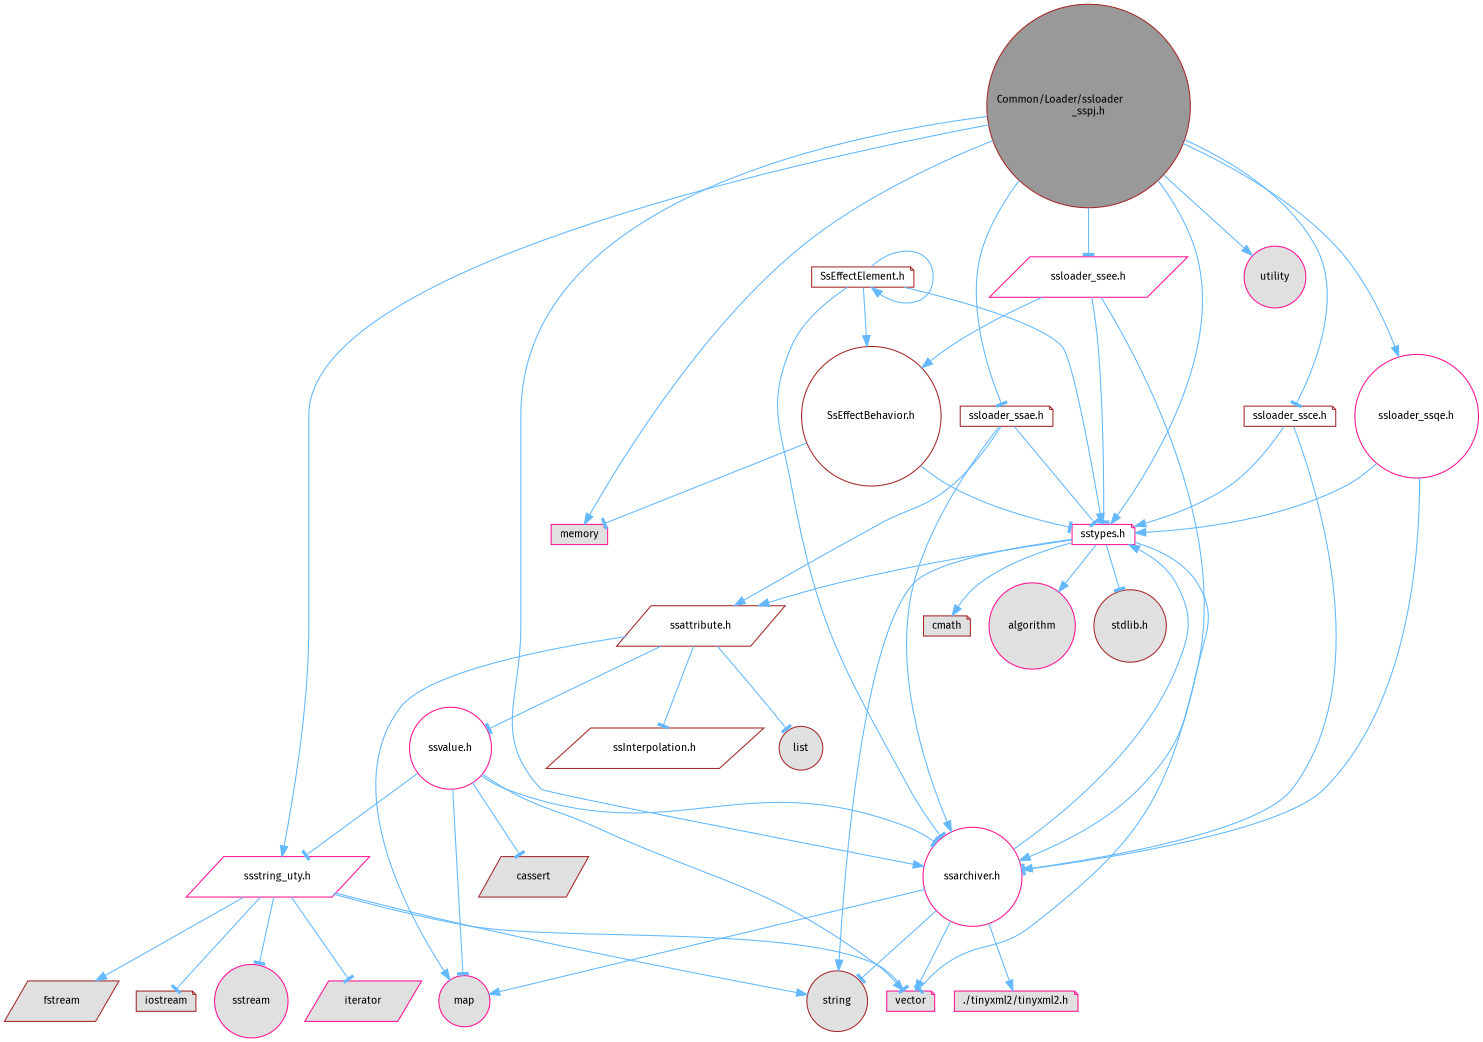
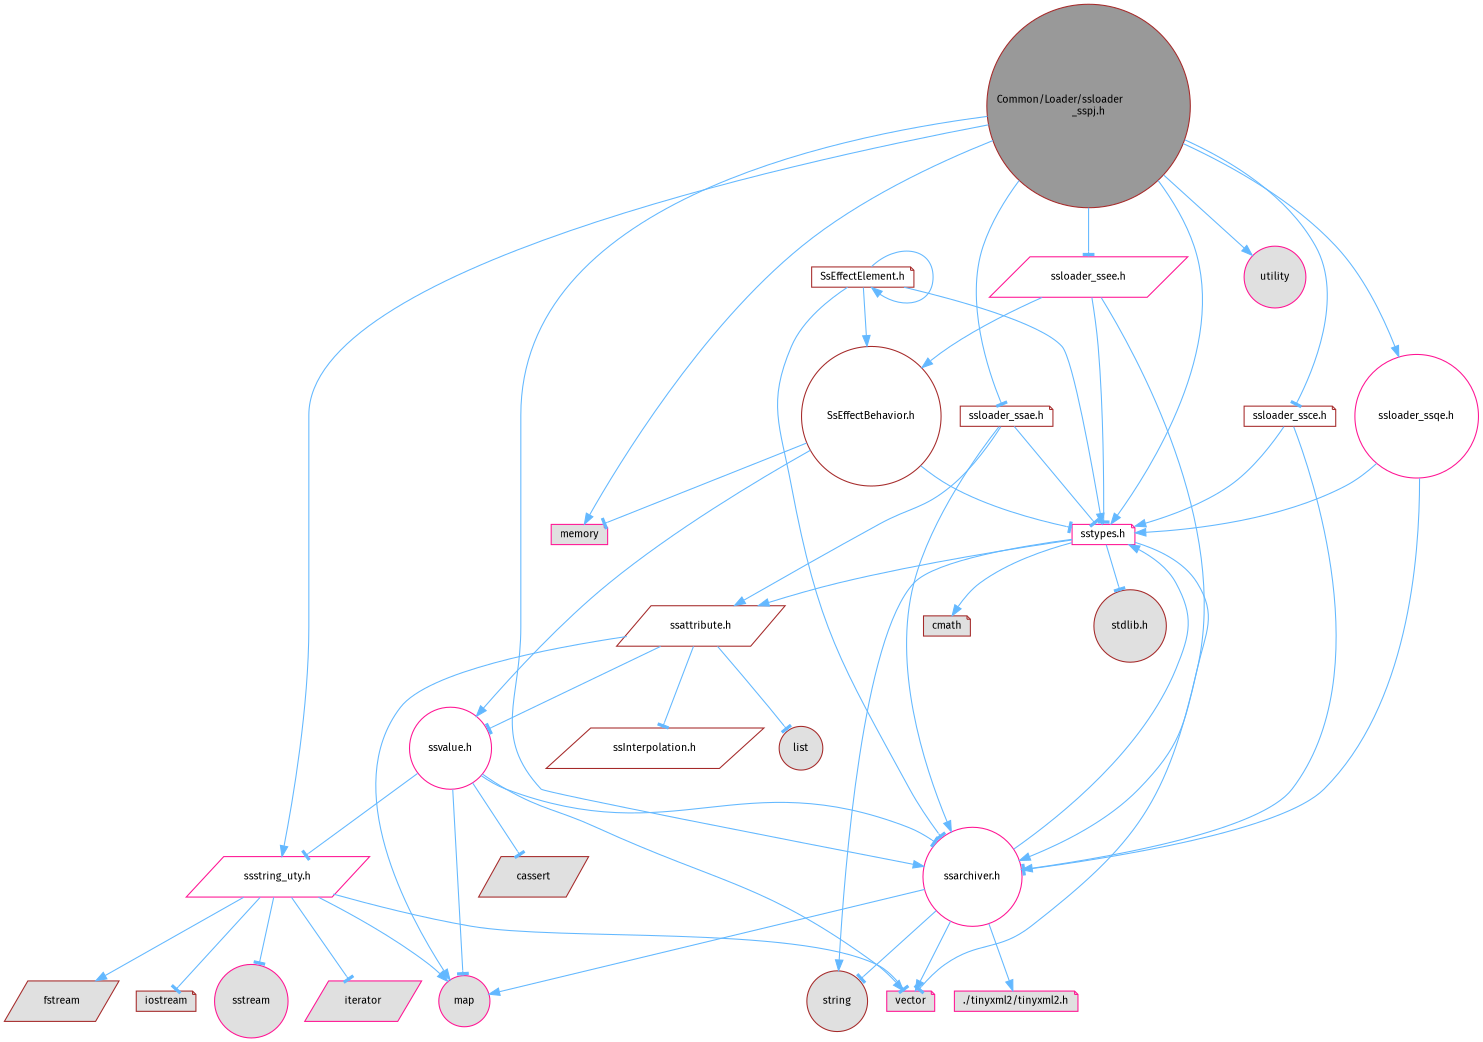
edge "SsEffectBehavior.h" -> "ssvalue.h": added
node "algorithm": removed
edge "ssstring_uty.h" -> "string": now "ssstring_uty.h" -> "map"
